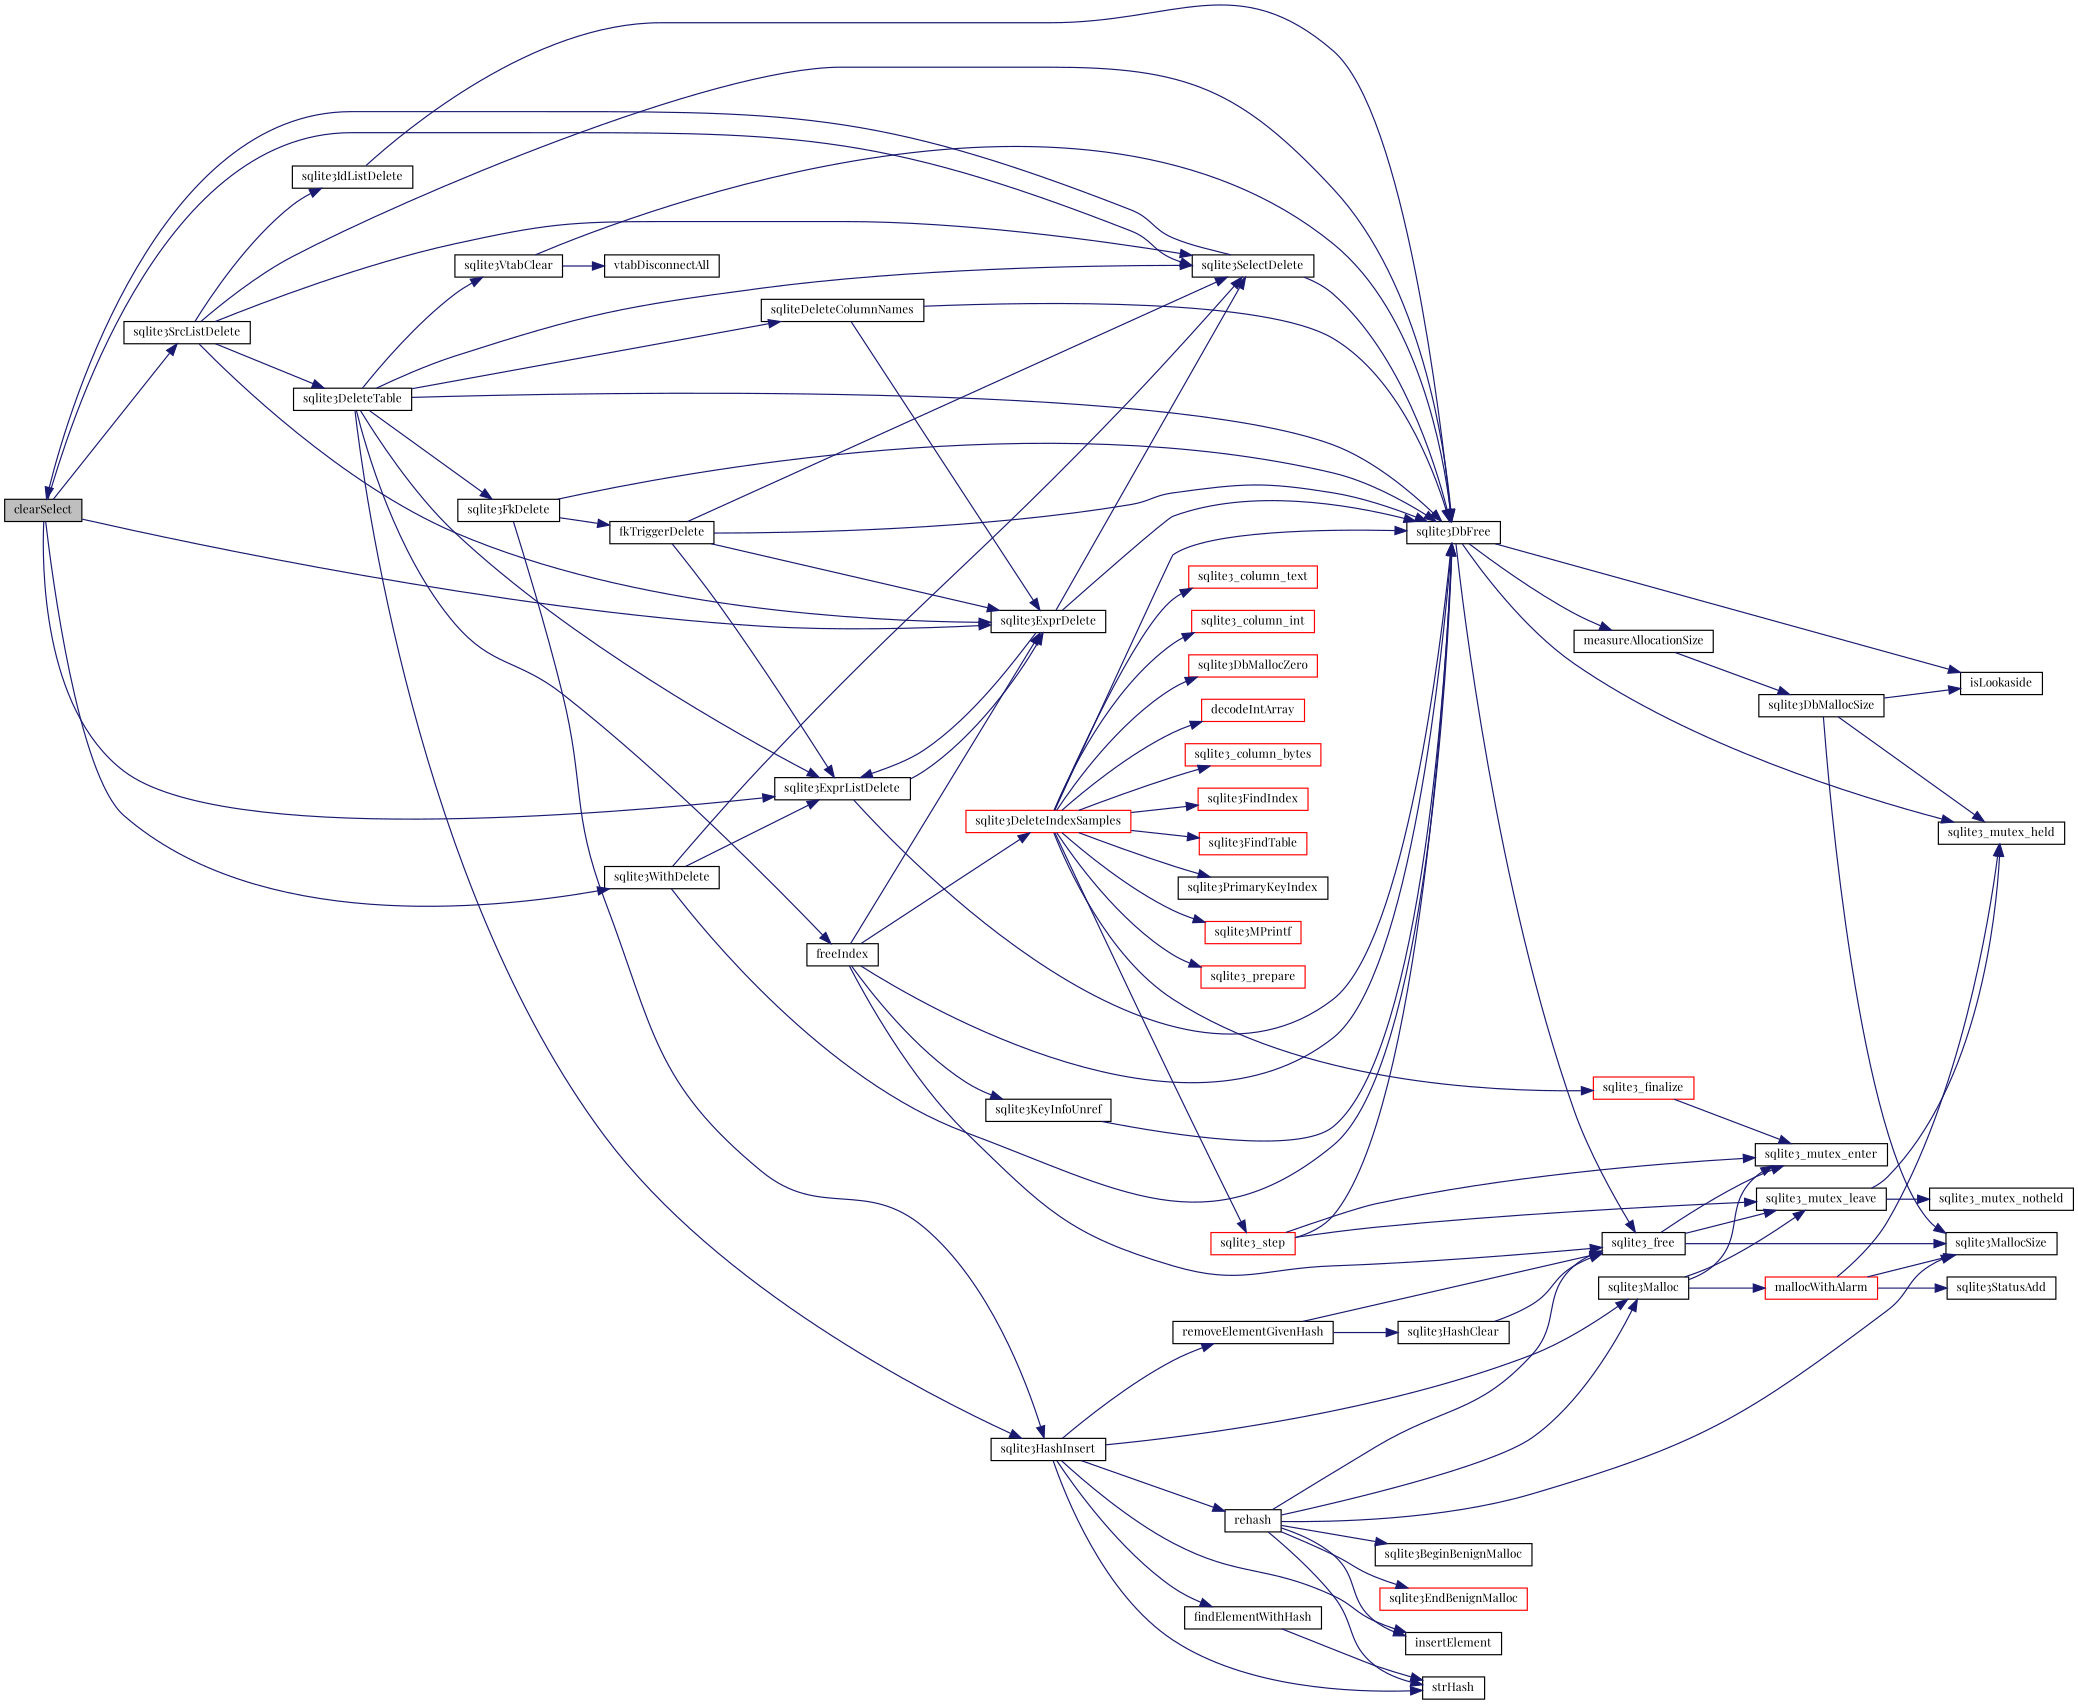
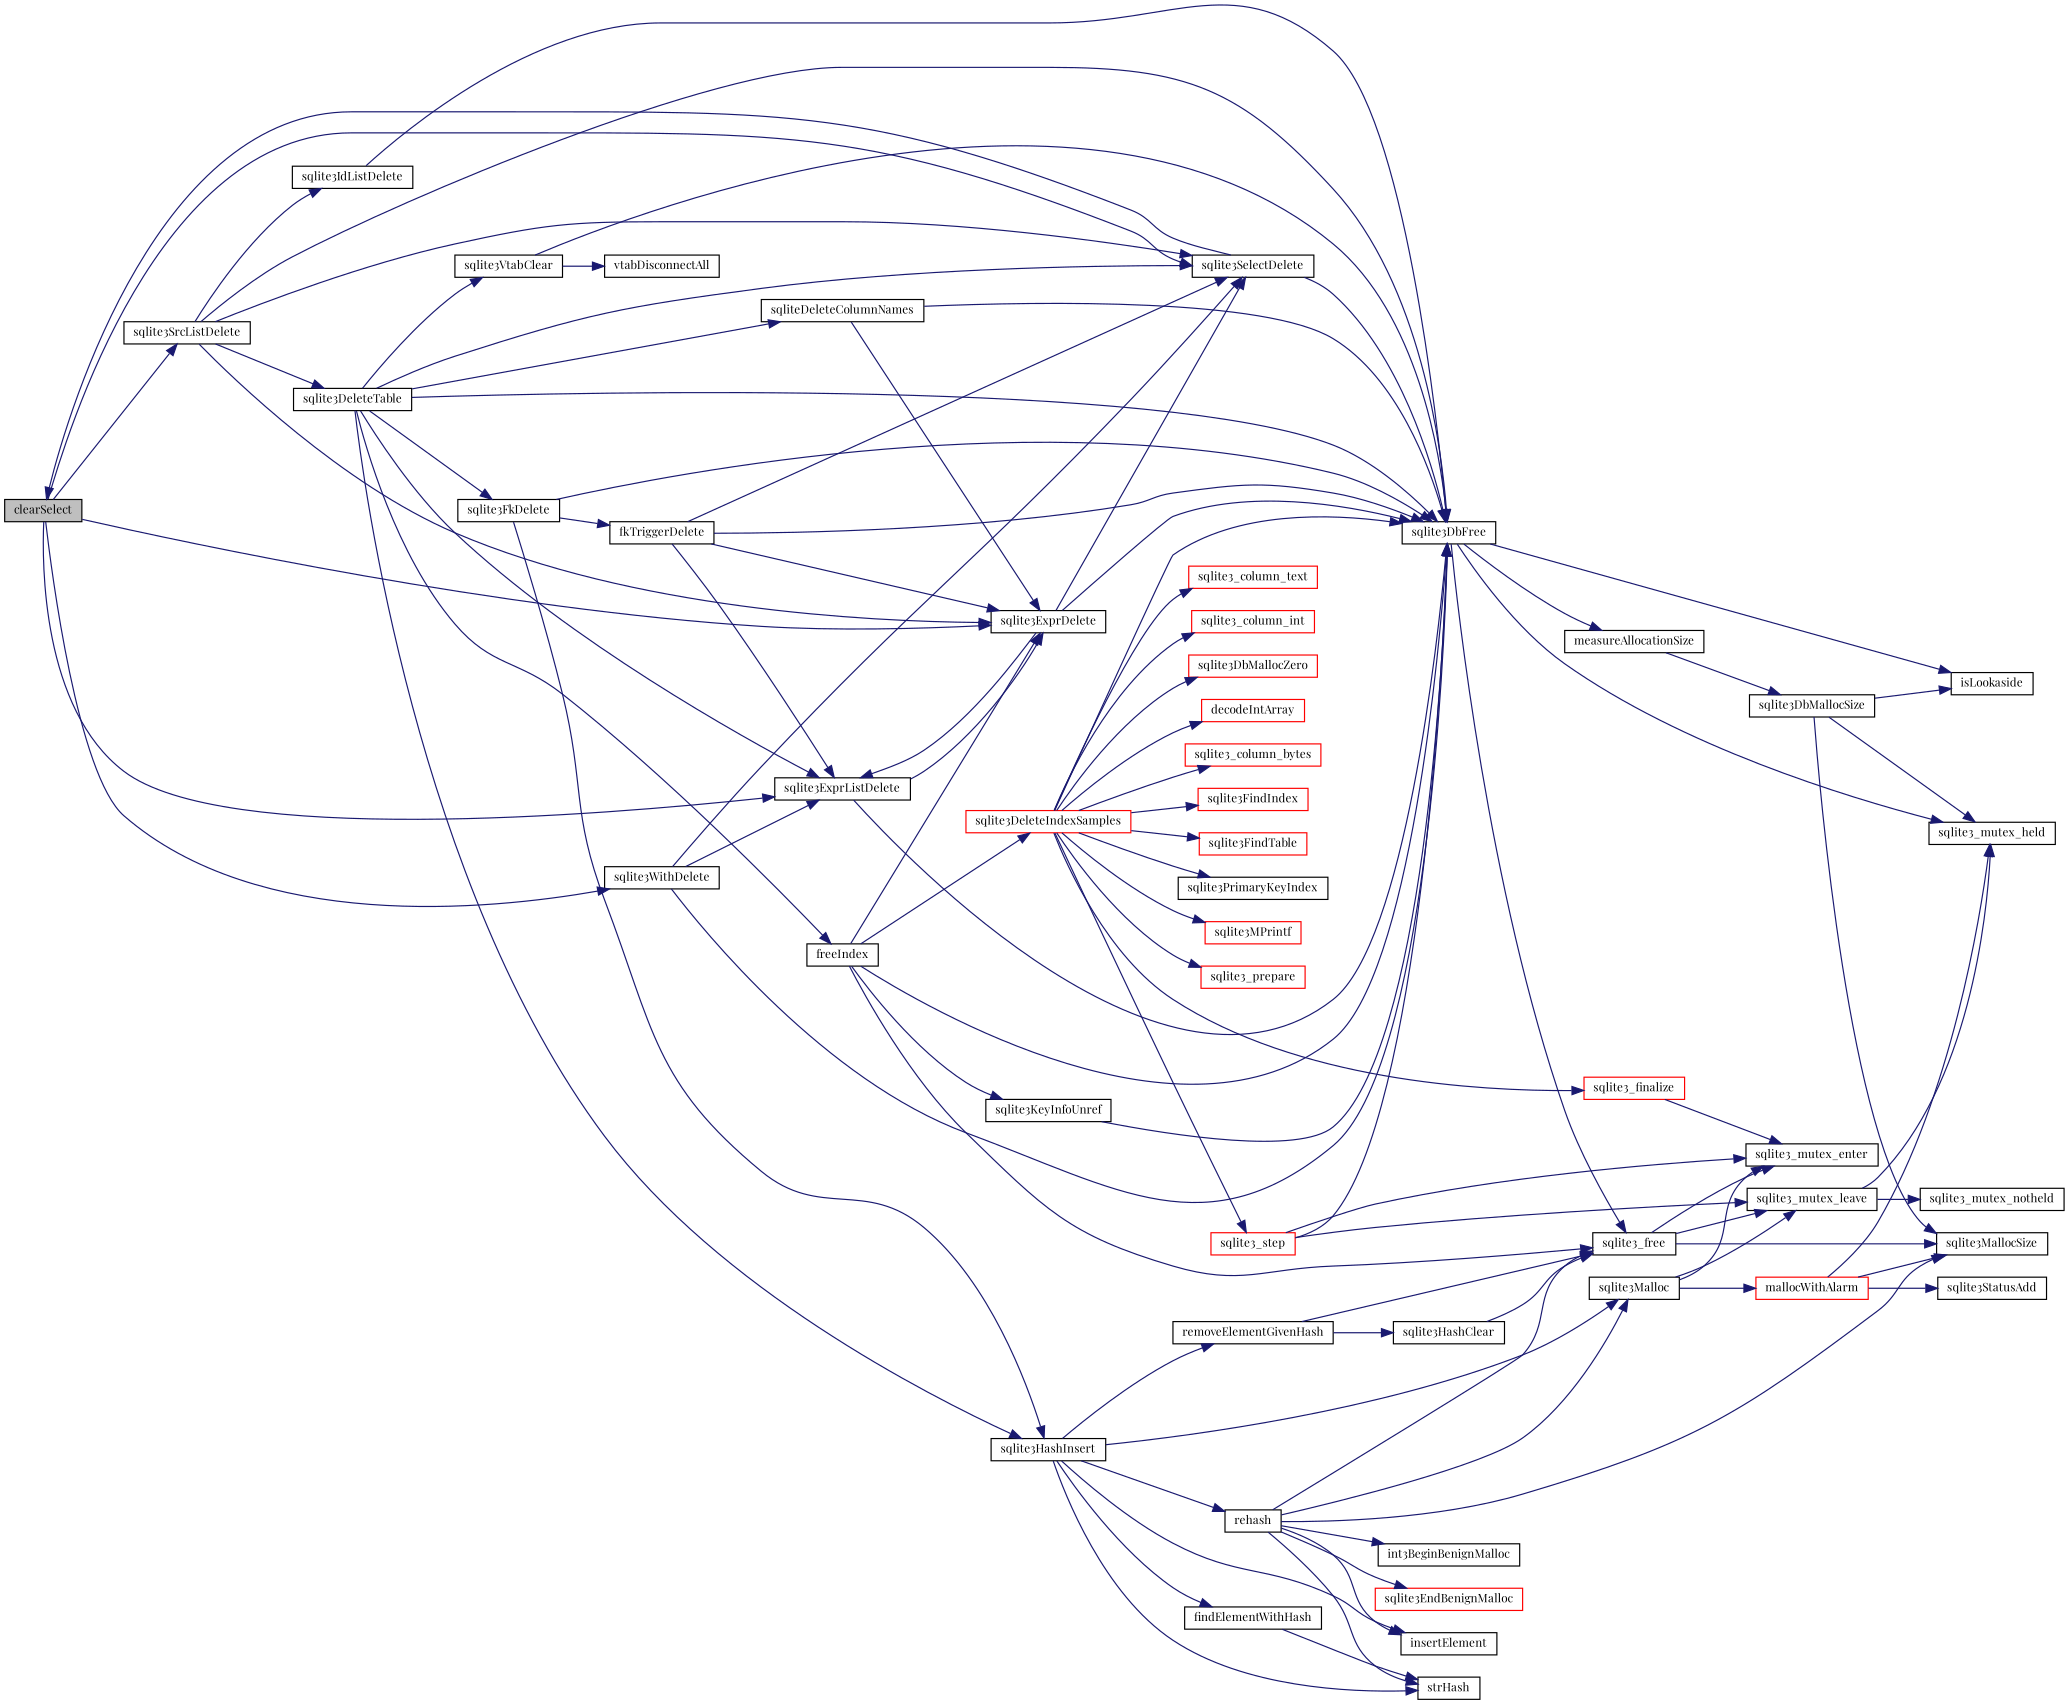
node "sqlite3BeginBenignMalloc": label "sqlite3BeginBenignMalloc" -> "int3BeginBenignMalloc"
